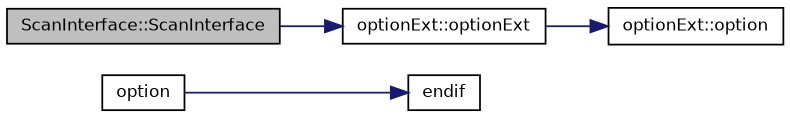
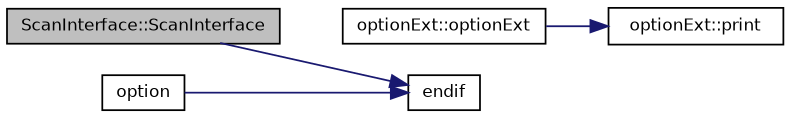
edge "ScanInterface::ScanInterface" -> "optionExt::optionExt": now "ScanInterface::ScanInterface" -> "endif"
node "optionExt::option": label "optionExt::option" -> "optionExt::print"
